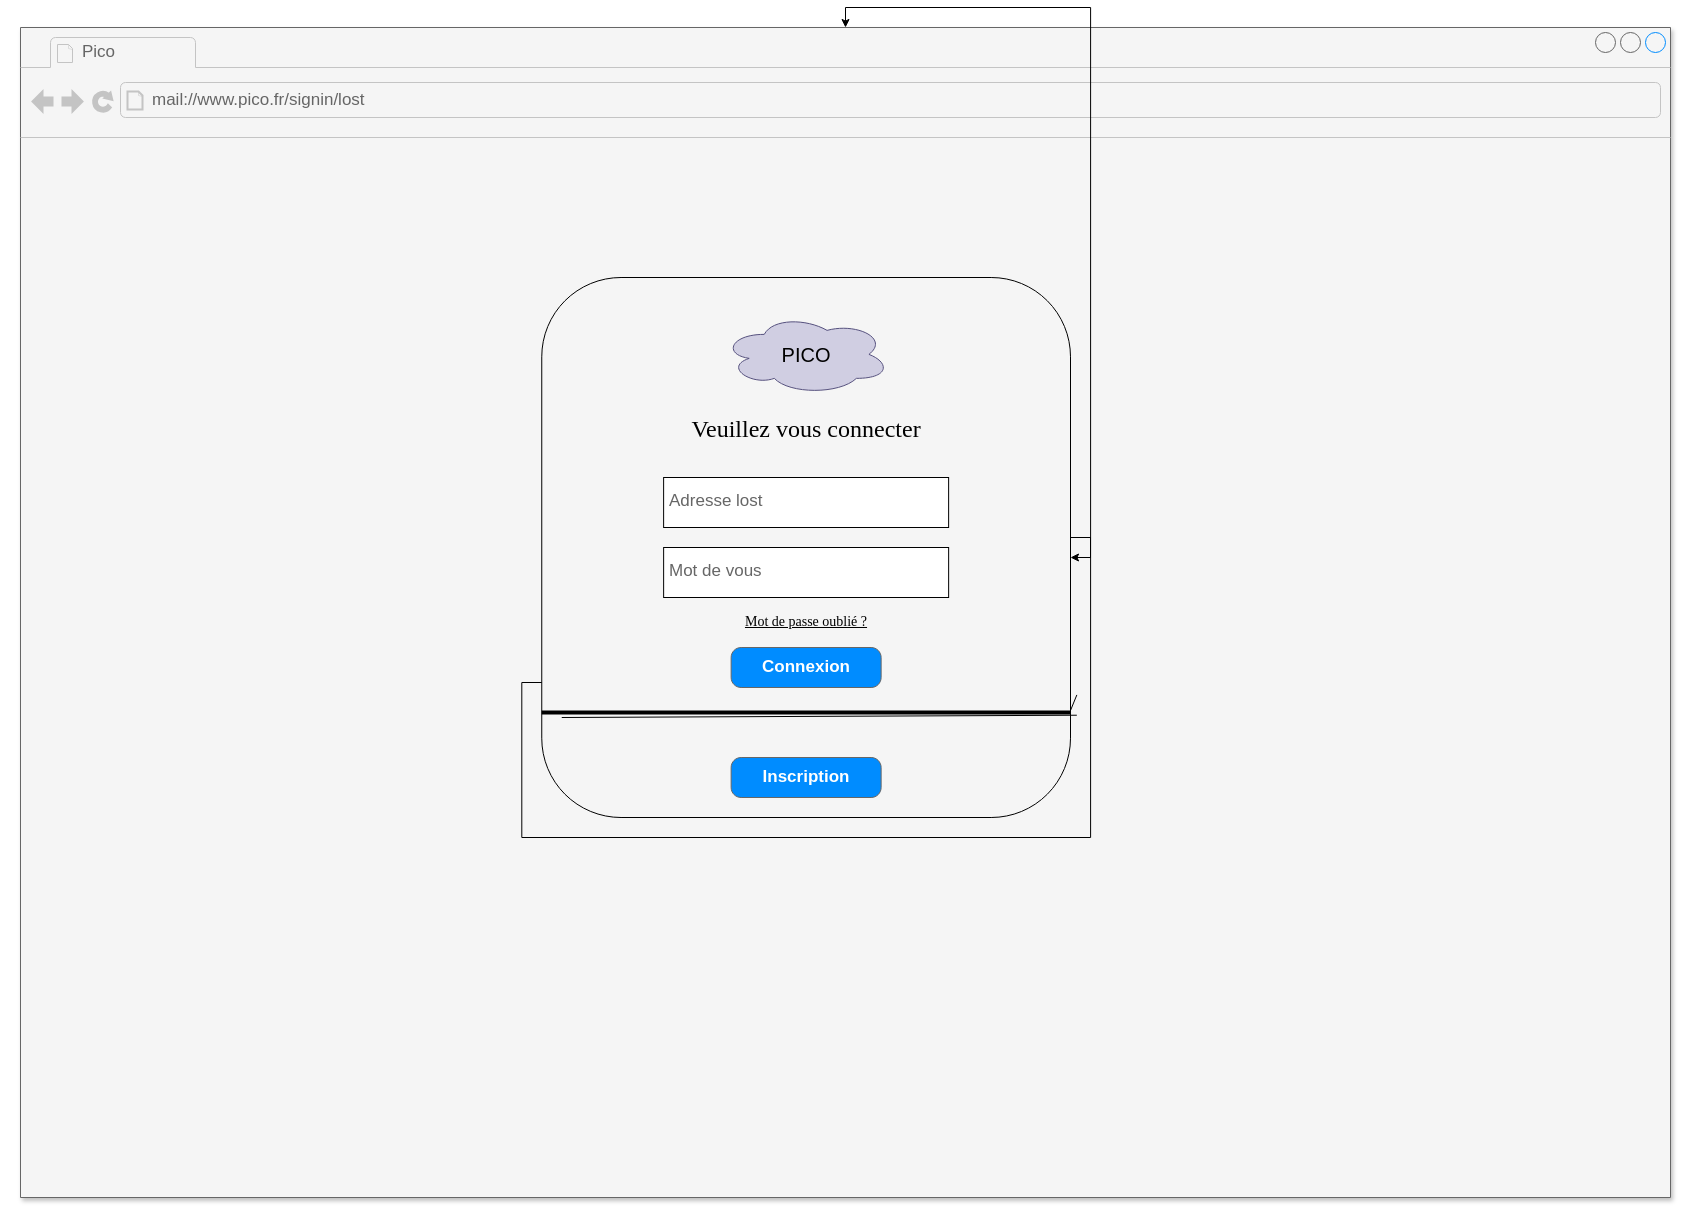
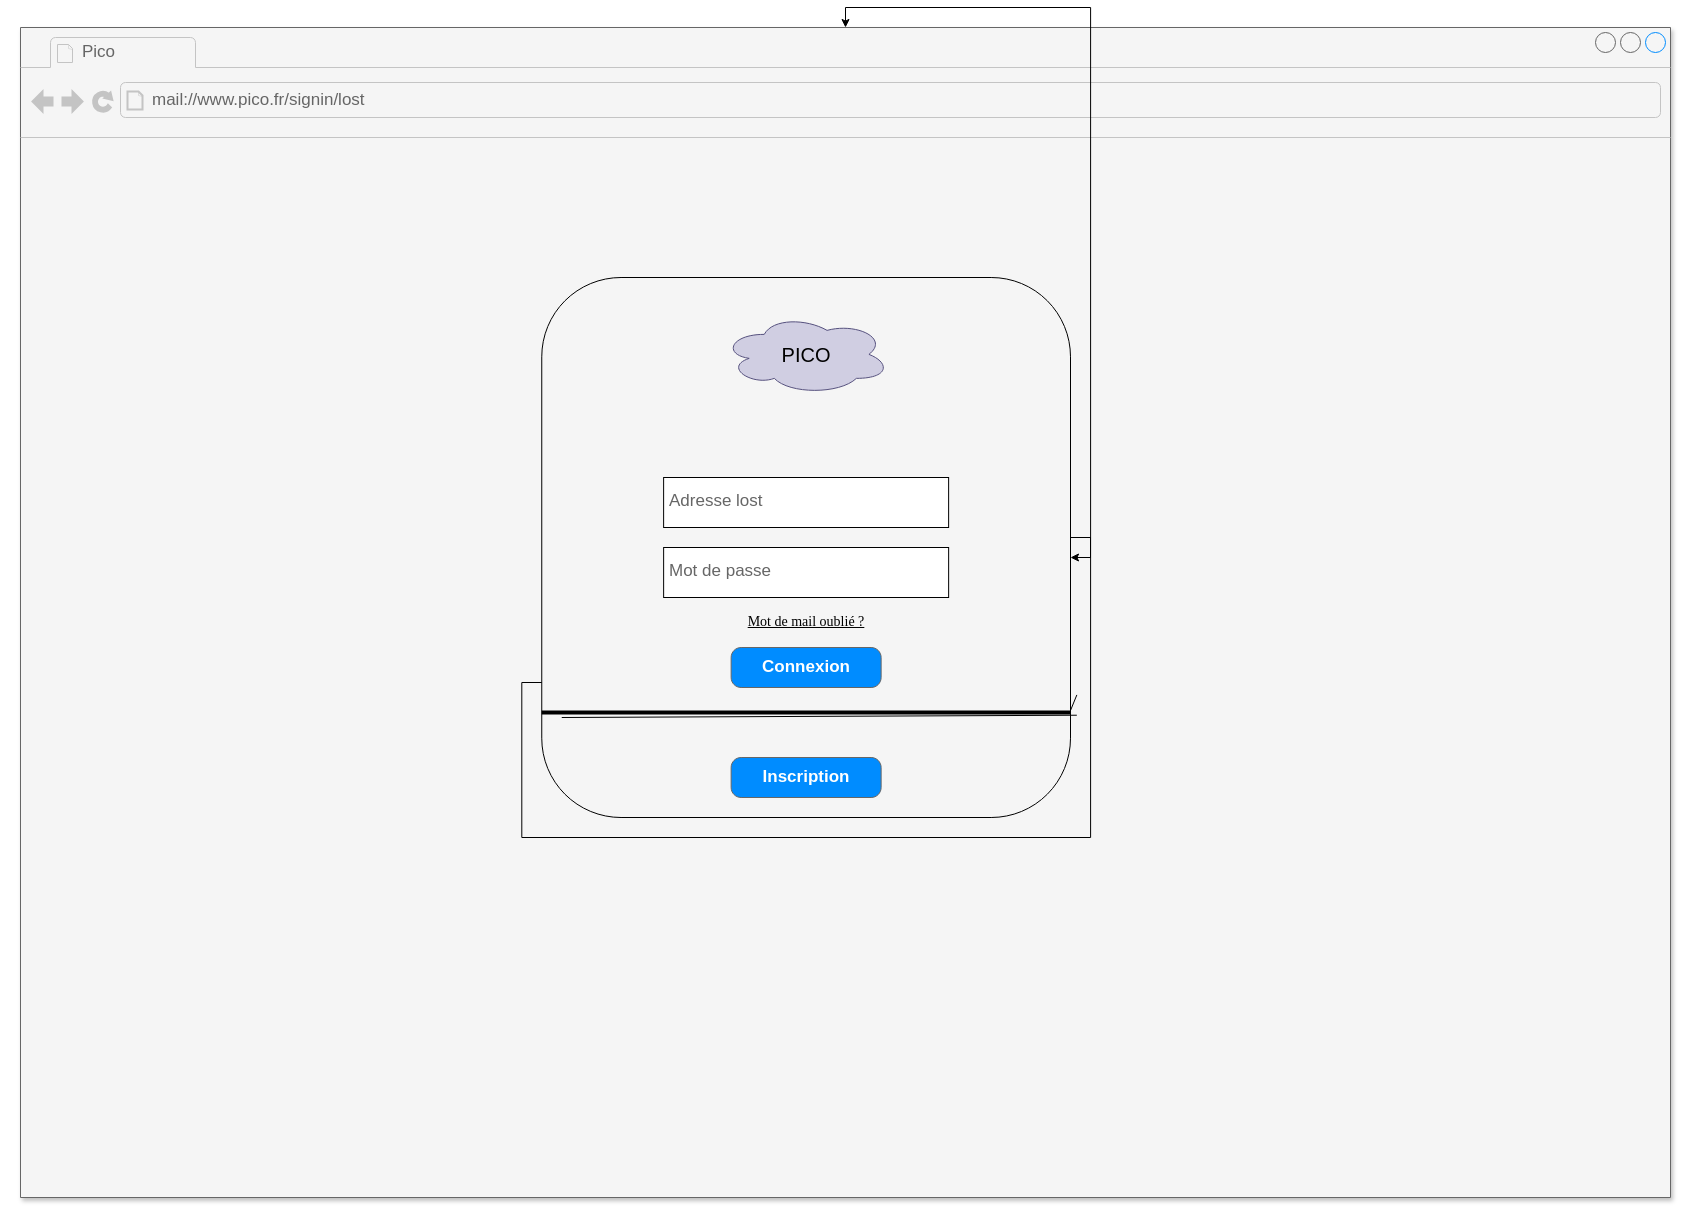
node "Veuillez vous connecter": removed
node "Mot de vous": label "Mot de vous" -> "Mot de passe"
node "Mot de passe oublié ?": label "Mot de passe oublié ?" -> "Mot de mail oublié ?"
